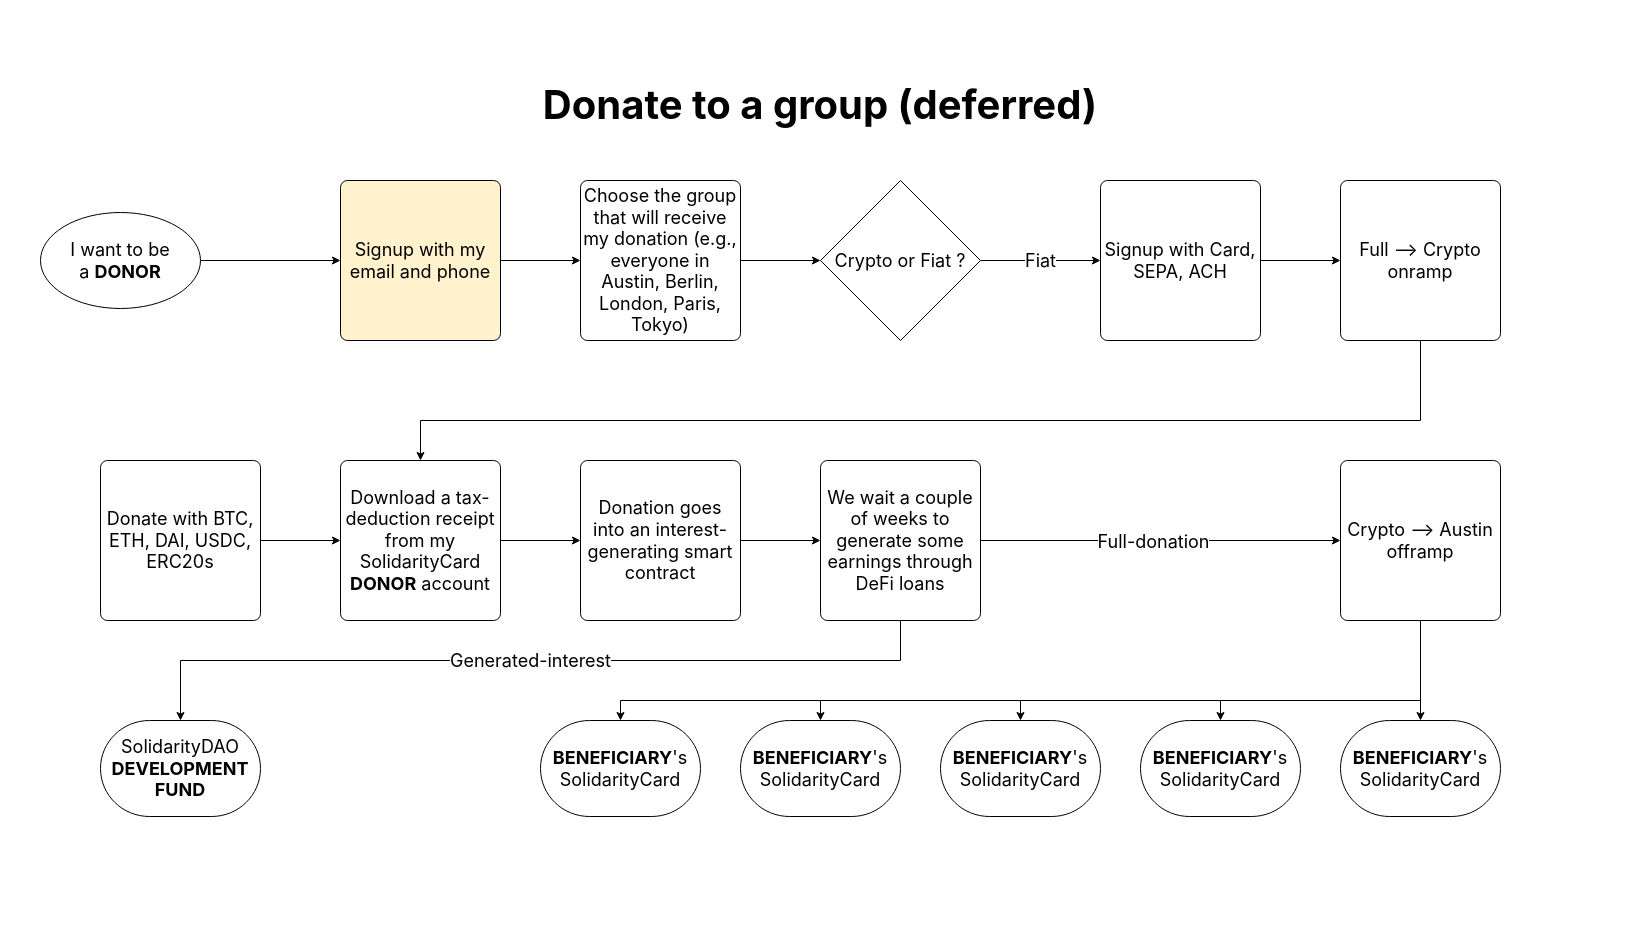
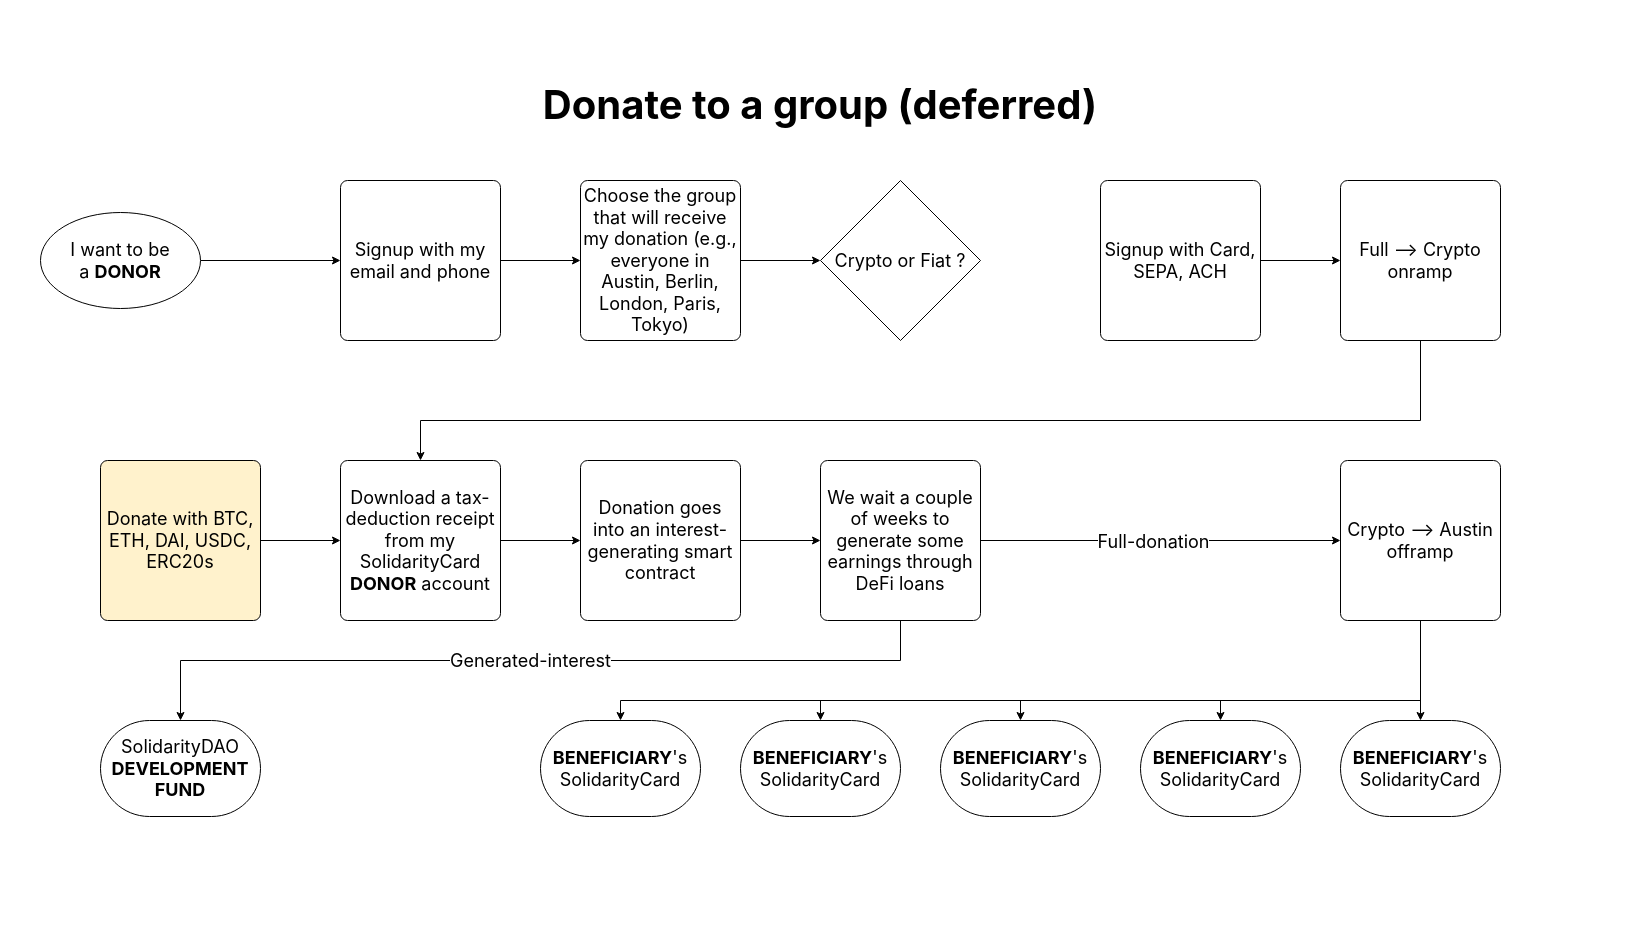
node "Signup with my email and phone": fillcolor #fff2cc -> #ffffff
edge "Crypto or Fiat ?" -> "Signup with Card, SEPA, ACH": removed, label "Fiat"
node "Donate with BTC, ETH, DAI, USDC, ERC20s": fillcolor #ffffff -> #fff2cc
